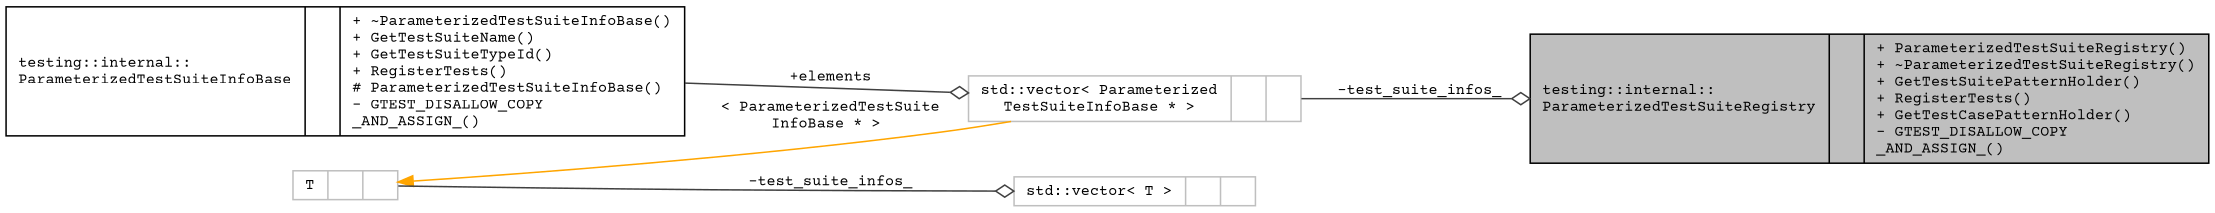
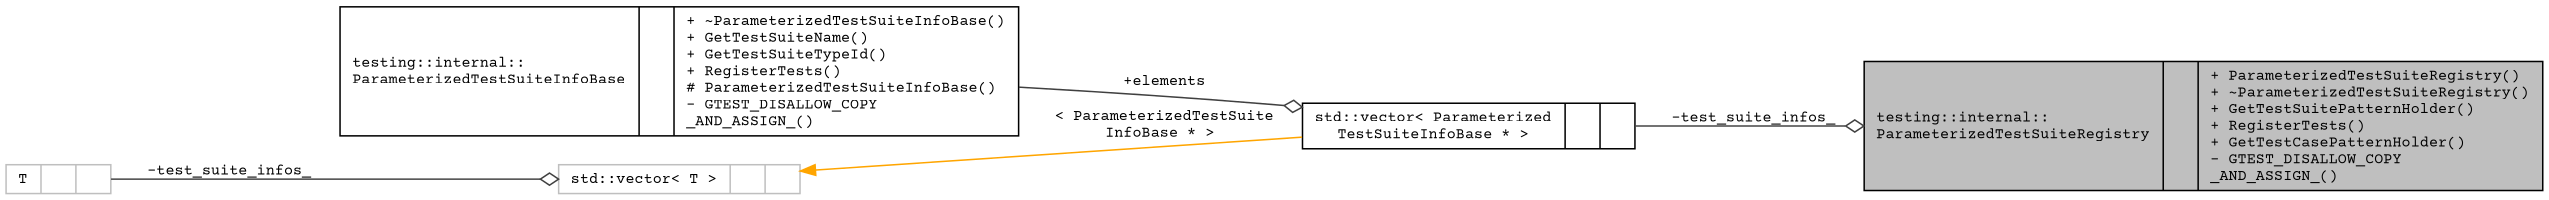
node "std::vector< Parameterized": color grey75 -> black
edge "std::vector< Parameterized" -> "T": now "std::vector< Parameterized" -> "std::vector< T >"
